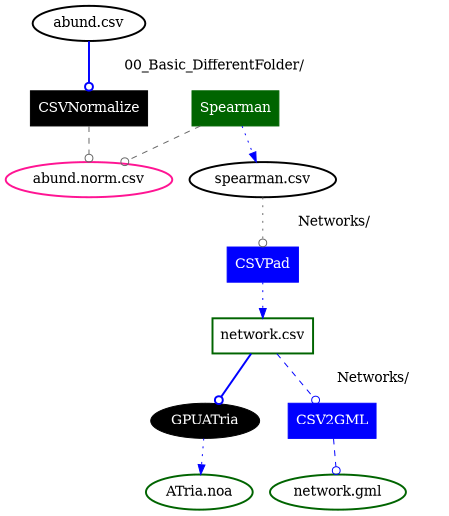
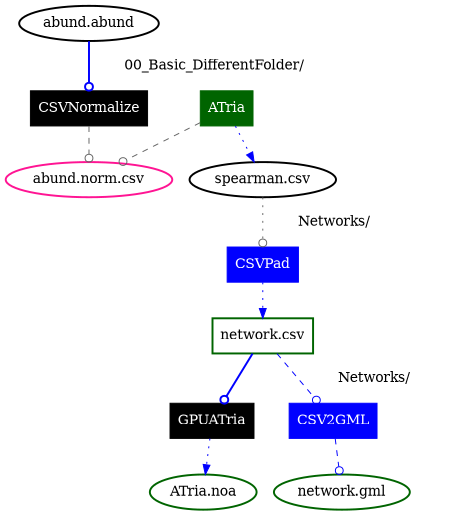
node "abund.csv": label "abund.csv" -> "abund.abund"
node "Spearman": label "Spearman" -> "ATria"
node "GPUATria": shape ellipse -> box
